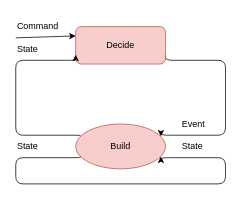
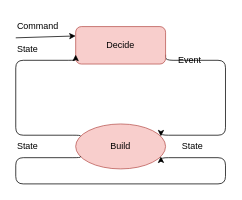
node "Event": moved (203, 124) -> (199, 60)
